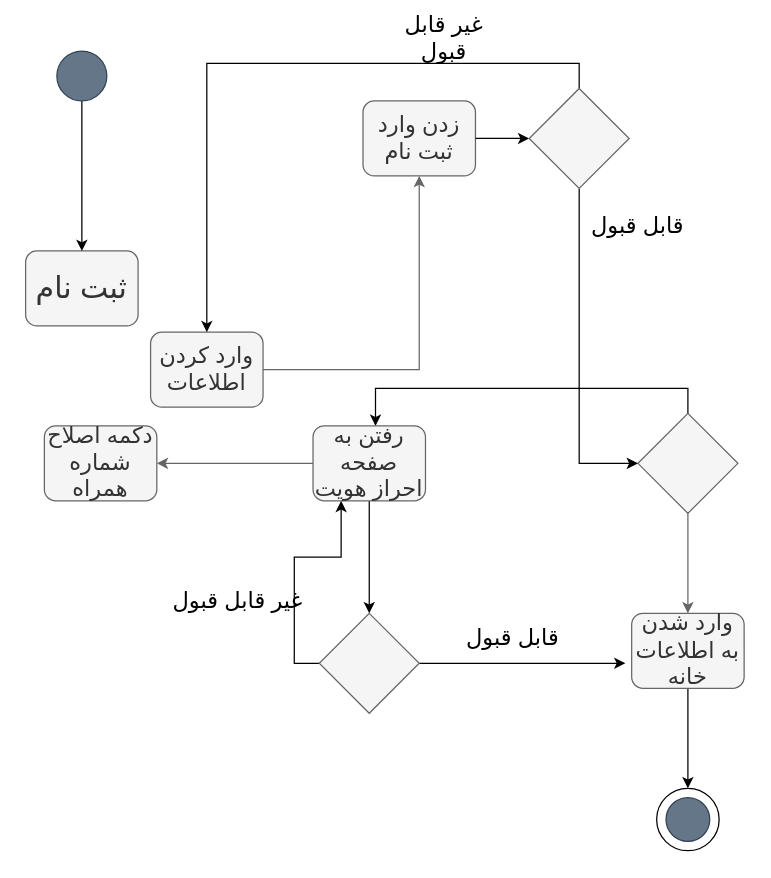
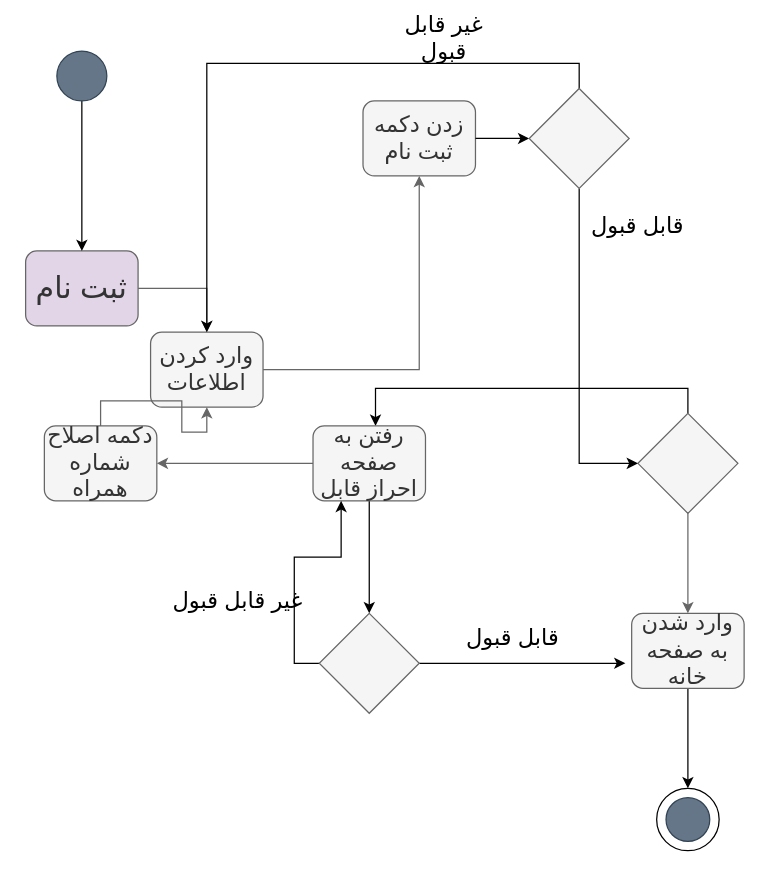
node "زدن وارد ثبت نام": label "زدن وارد ثبت نام" -> "زدن دکمه ثبت نام"
node "ثبت نام": fillcolor #f5f5f5 -> #e1d5e7
edge "ثبت نام" -> "وارد کردن اطلاعات": added
edge "دکمه اصلاح شماره همراه" -> "وارد کردن اطلاعات": added
node "رفتن به صفحه احراز هویت": label "رفتن به صفحه احراز هویت" -> "رفتن به صفحه احراز قابل"
node "وارد شدن به اطلاعات خانه": label "وارد شدن به اطلاعات خانه" -> "وارد شدن به صفحه خانه"
